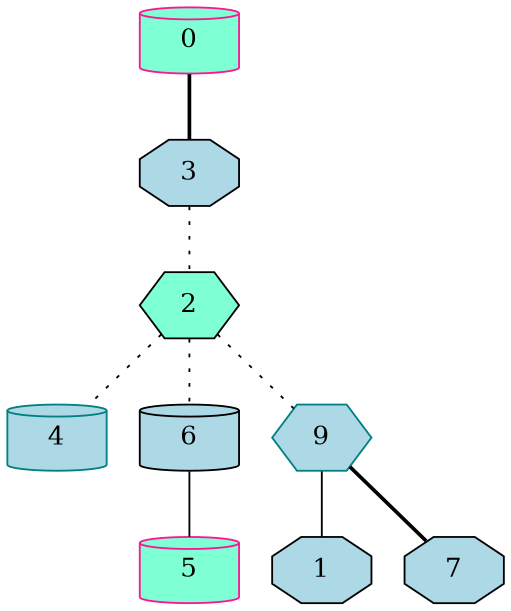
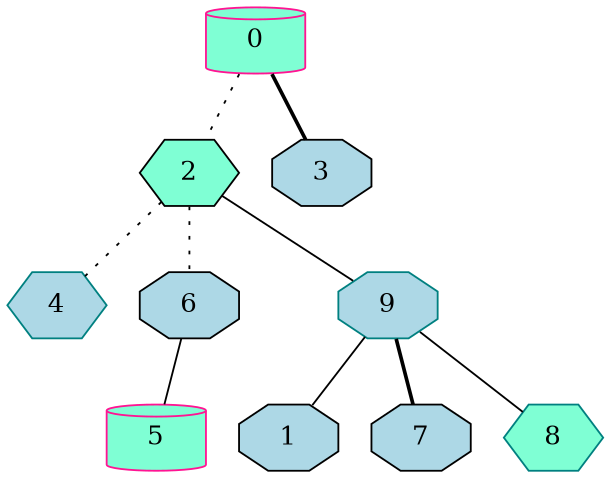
edge "3" -- "2": now "0" -- "2"
edge "2" -- "9": style dotted -> solid
node "4": shape cylinder -> hexagon
node "6": shape cylinder -> octagon
node "9": shape hexagon -> octagon
node "8": added
